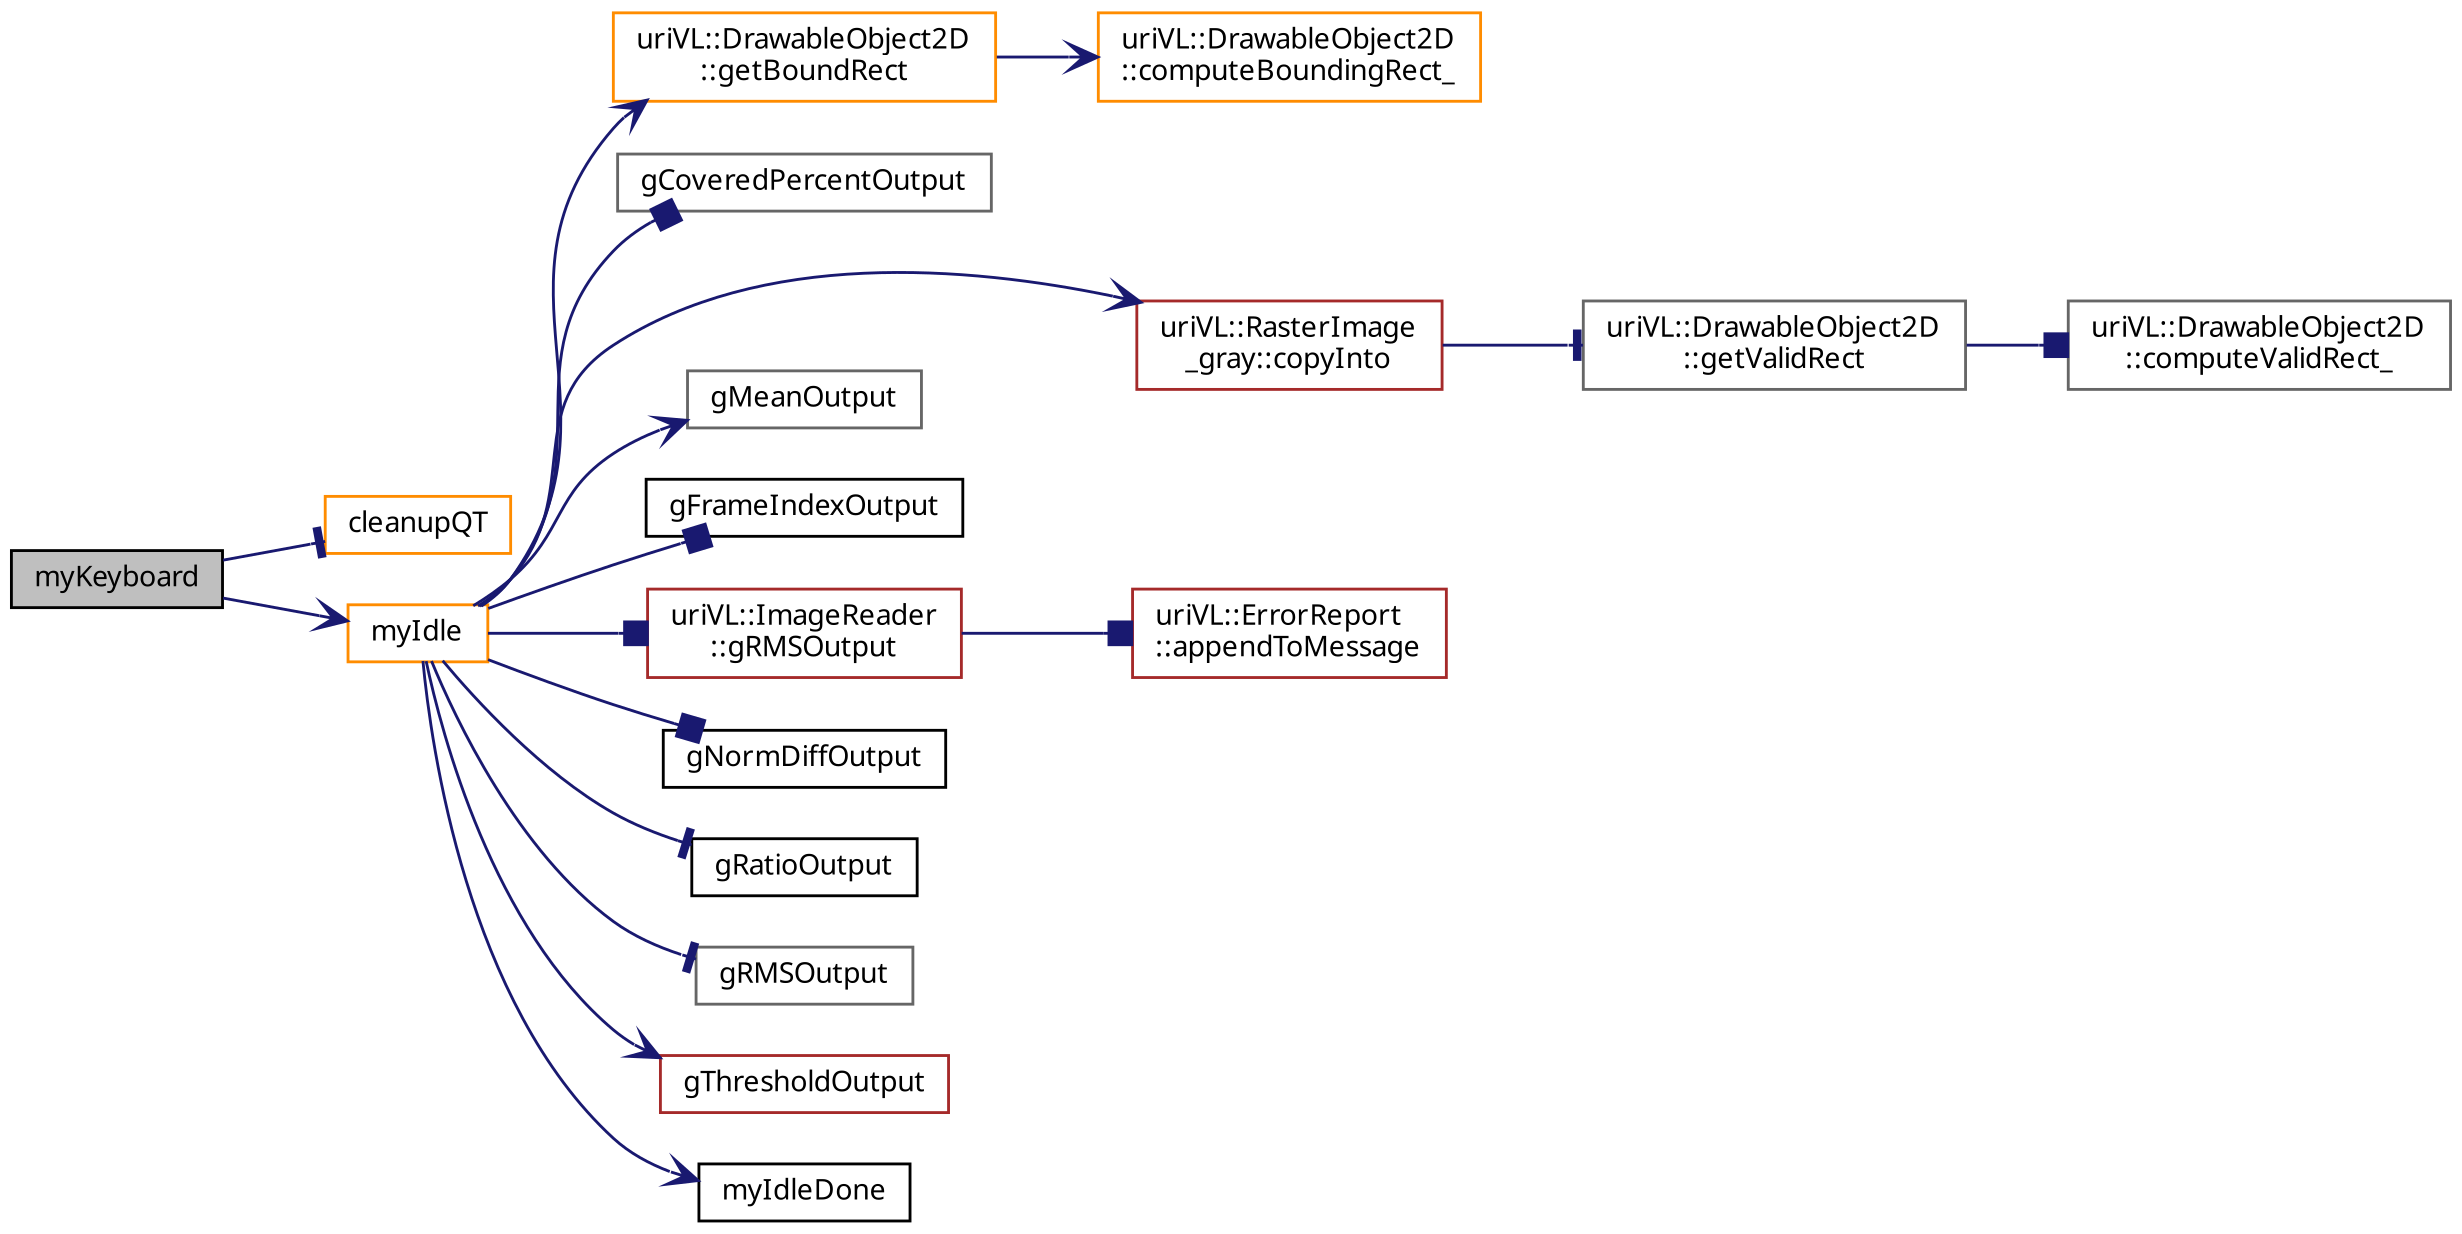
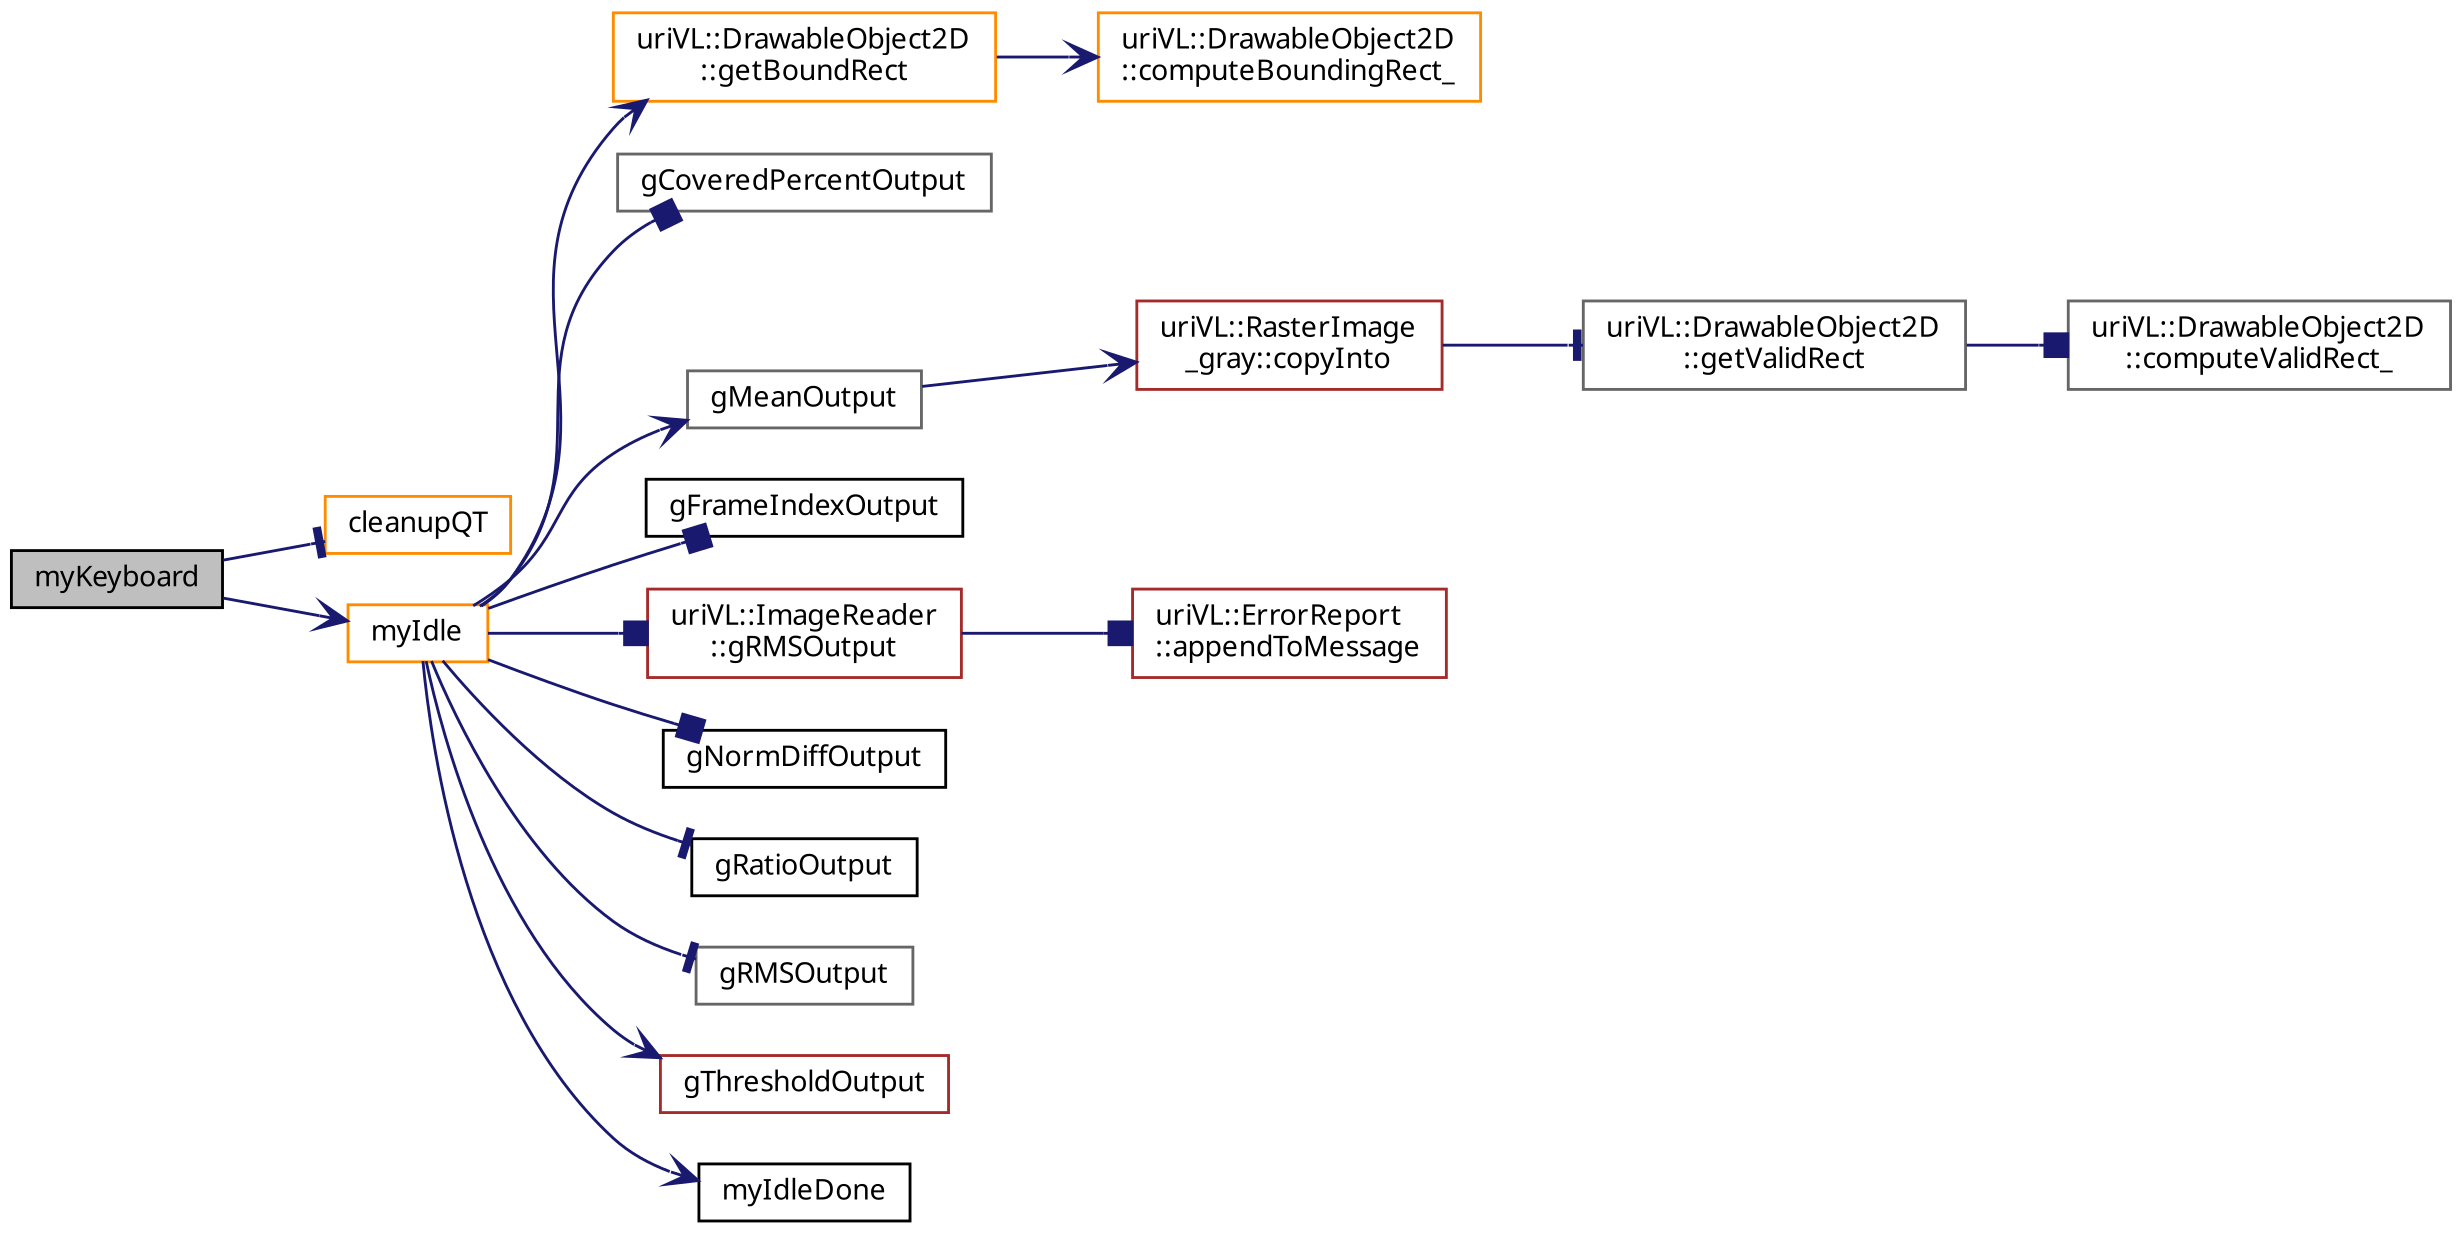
edge "myIdle" -> "uriVL::RasterImage _gray::copyInto": now "gMeanOutput" -> "uriVL::RasterImage _gray::copyInto"
